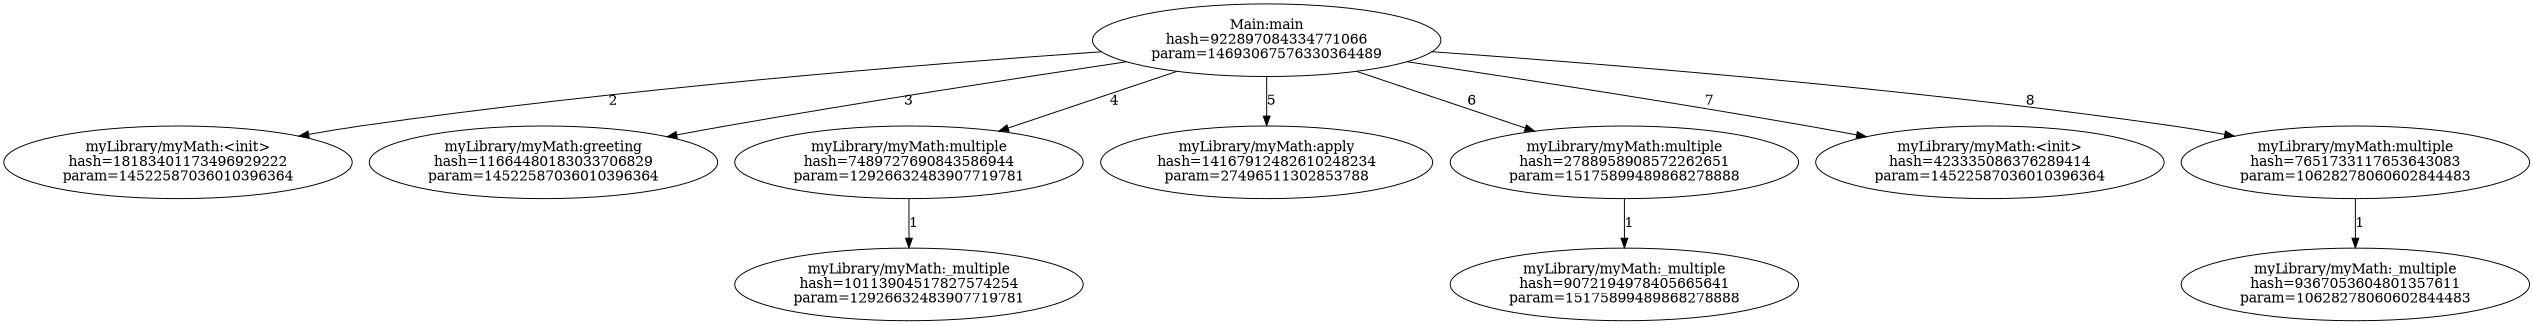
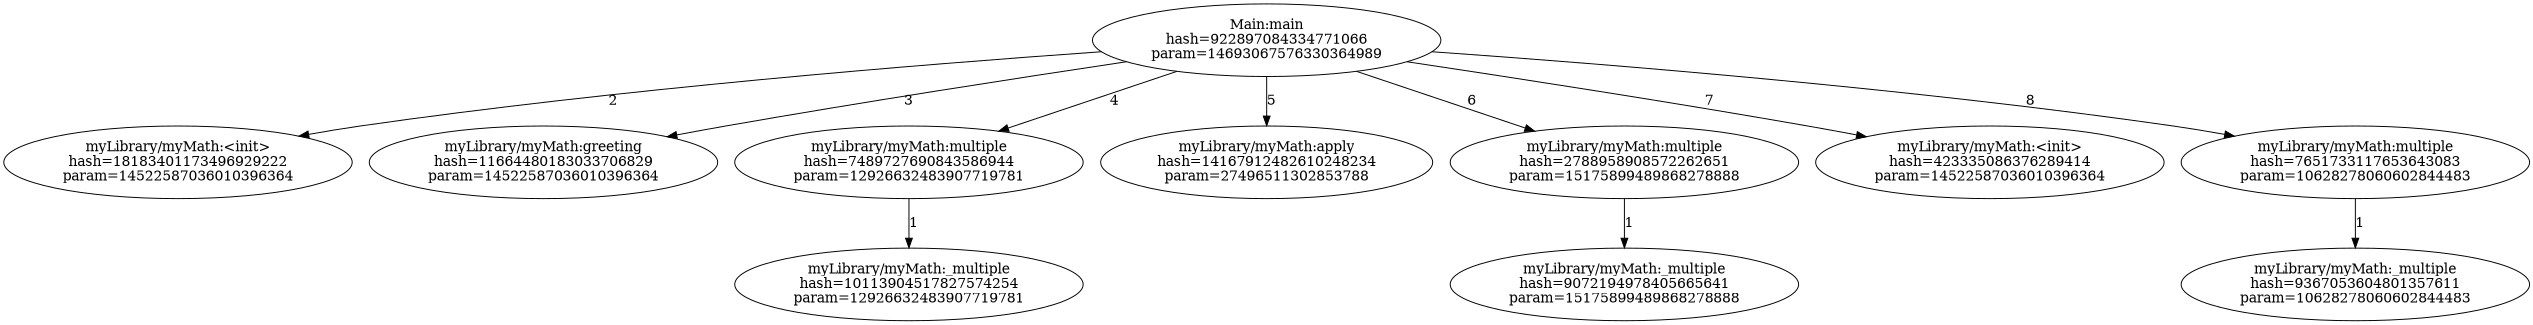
node "Main:main hash=922897084334771066 param=14693067576330364489": label "Main:main hash=922897084334771066 param=14693067576330364489" -> "Main:main hash=922897084334771066 param=14693067576330364989"
